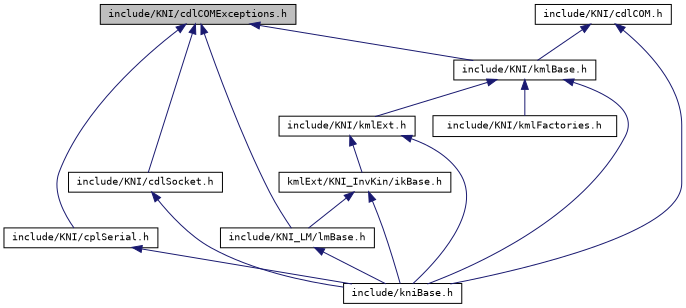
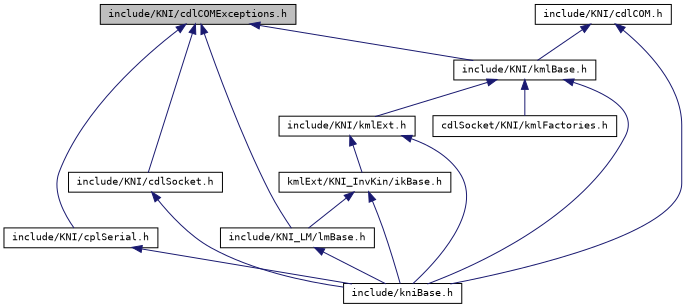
node "include/KNI/kmlFactories.h": label "include/KNI/kmlFactories.h" -> "cdlSocket/KNI/kmlFactories.h"
